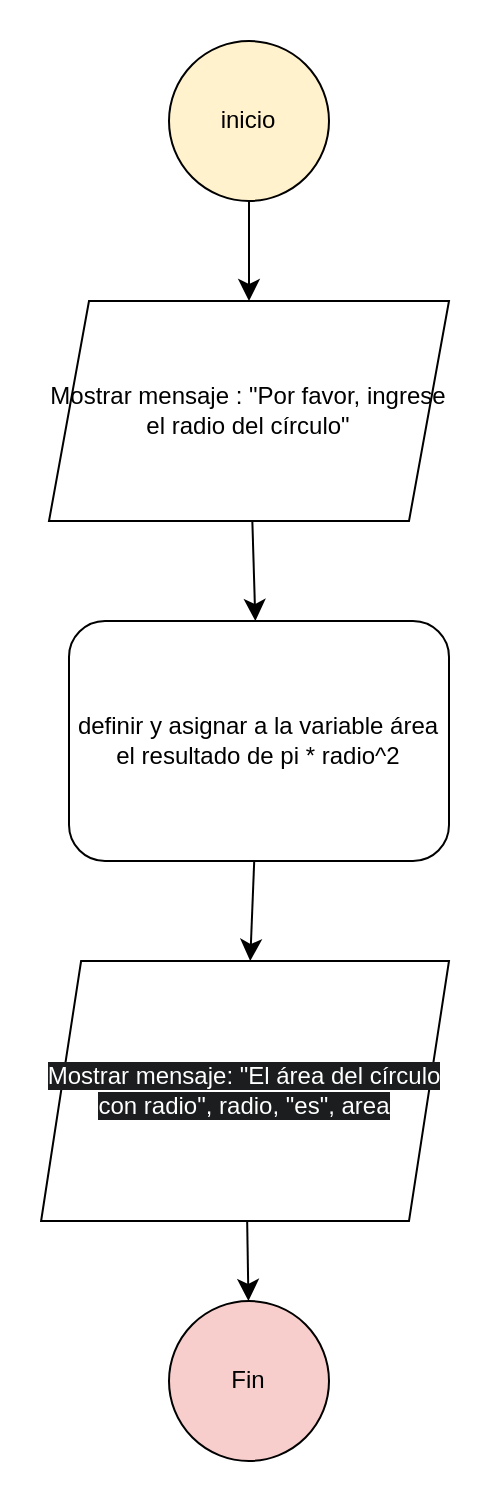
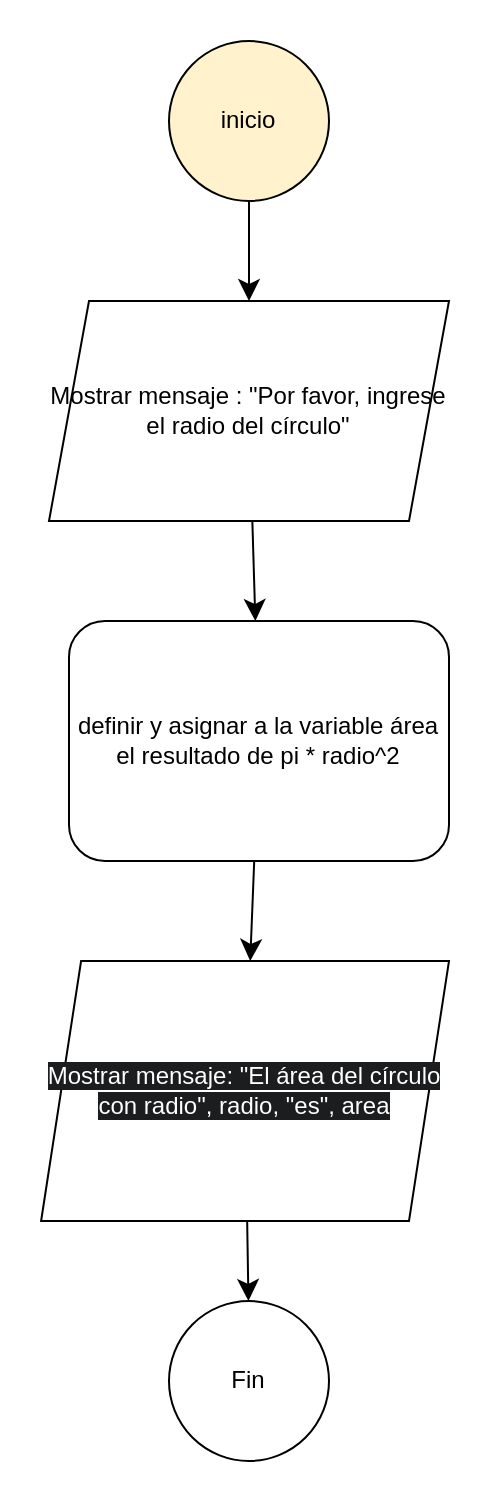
node "Fin": fillcolor #f8cecc -> #ffffff
